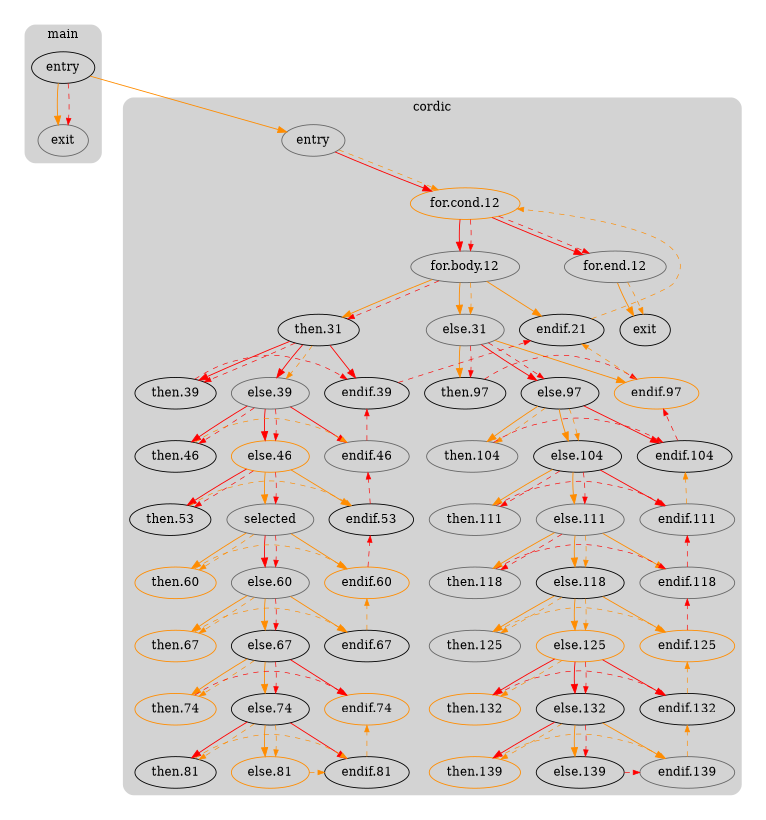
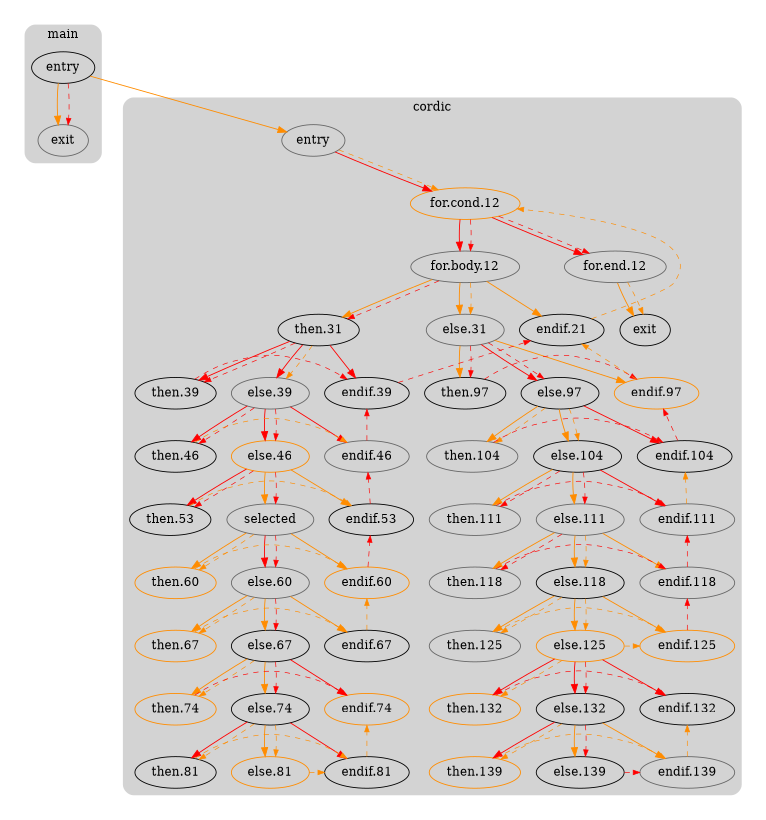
edge "endif.132" -> "endif.125": now "else.125" -> "endif.125"
